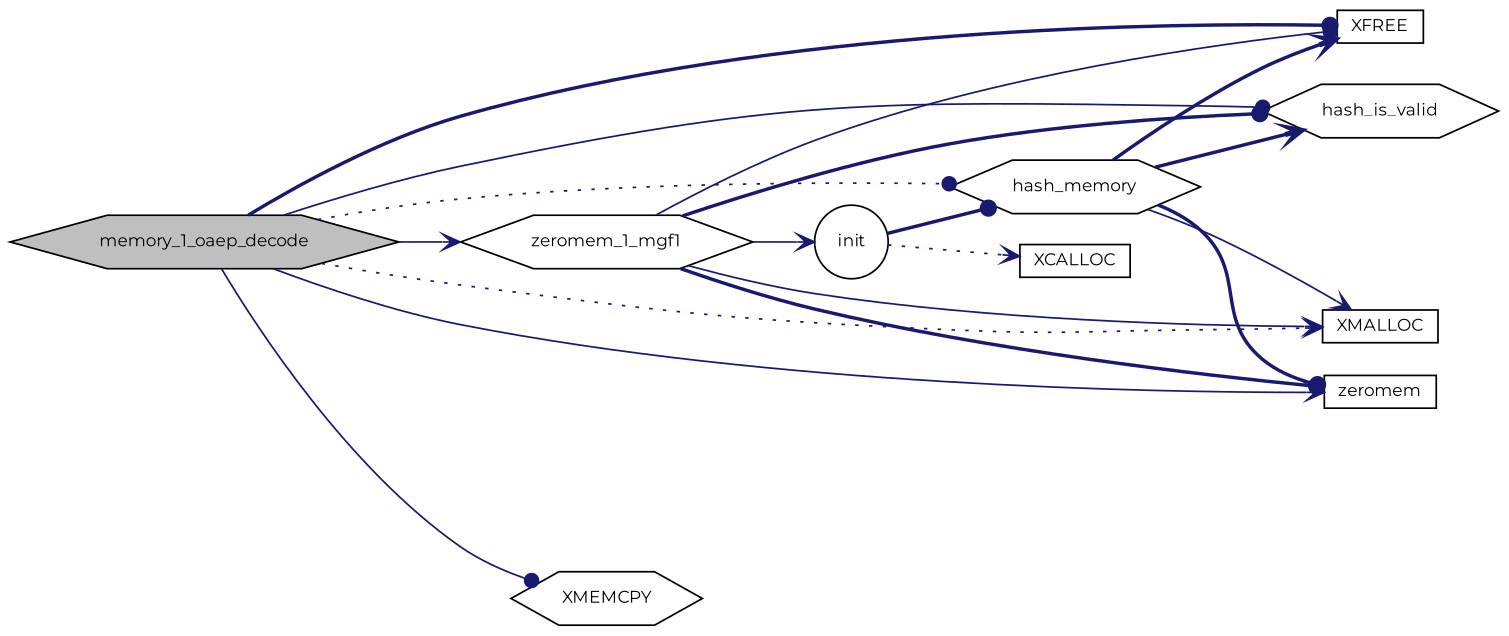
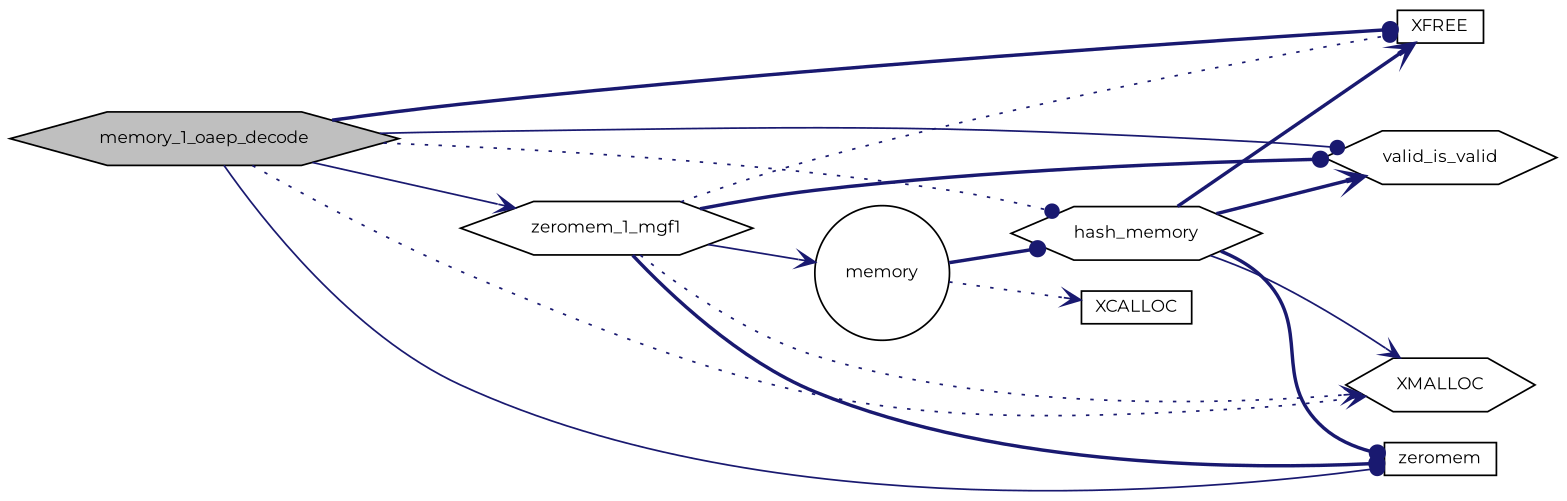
edge "zeromem_1_mgf1" -> "XFREE": style solid -> dotted
node "hash_is_valid": label "hash_is_valid" -> "valid_is_valid"
node "init": label "init" -> "memory"
edge "zeromem_1_mgf1" -> "XMALLOC": style solid -> dotted
node "XMALLOC": shape box -> hexagon
edge "memory_1_oaep_decode" -> "zeromem": arrowhead vee -> dot
node "XMEMCPY": removed
